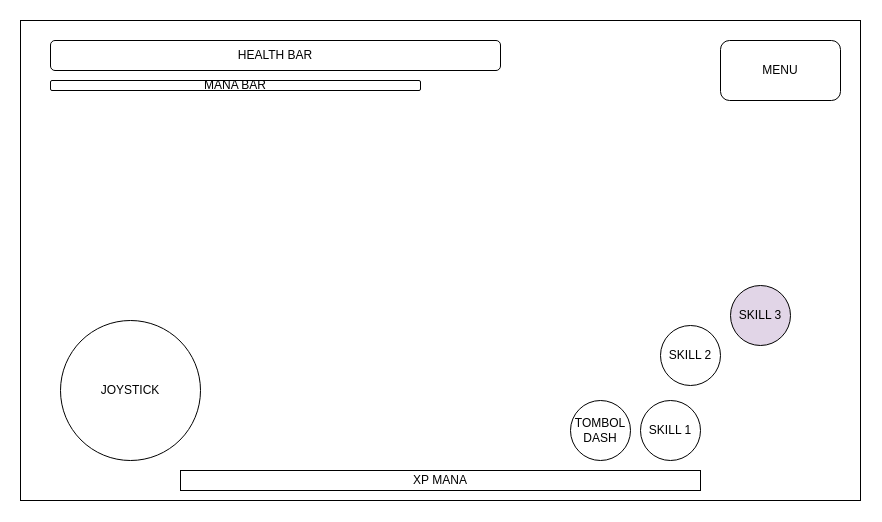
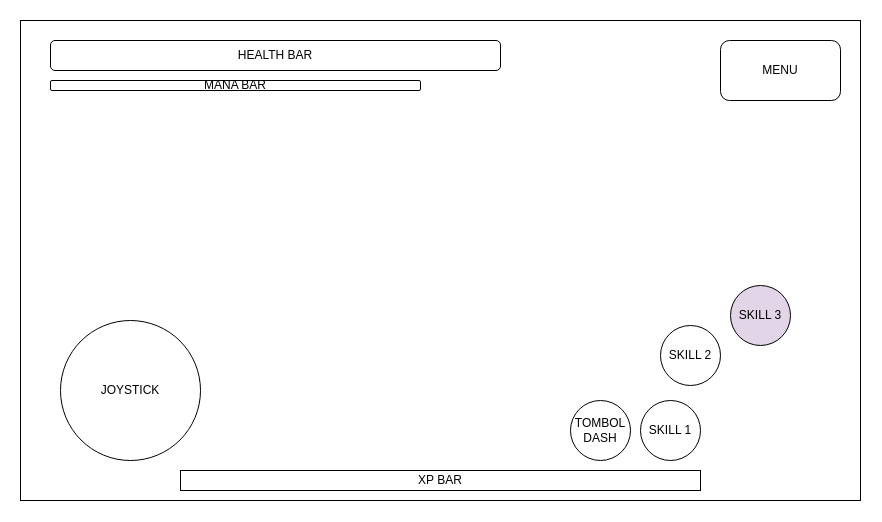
node "XP MANA": label "XP MANA" -> "XP BAR"
